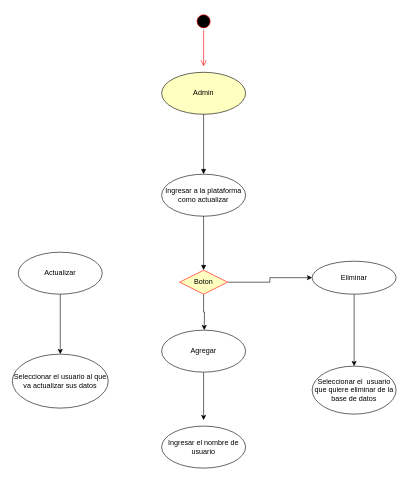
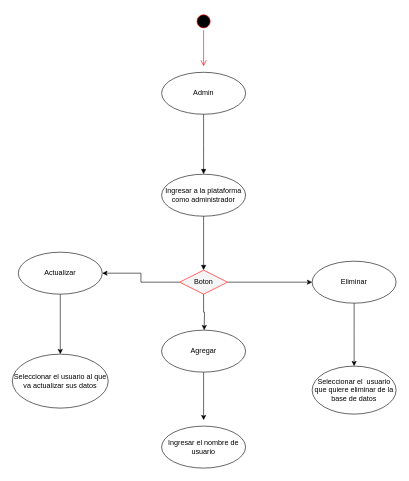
node "Admin": fillcolor #ffffc0 -> #ffffff
node "Ingresar a la plataforma como actualizar": label "Ingresar a la plataforma como actualizar" -> "Ingresar a la plataforma como administrador"
edge "Boton" -> "Actualizar": added
node "Eliminar": size 84x33 -> 84x42
node "Boton": fillcolor #ffffc0 -> #f5f5f5
